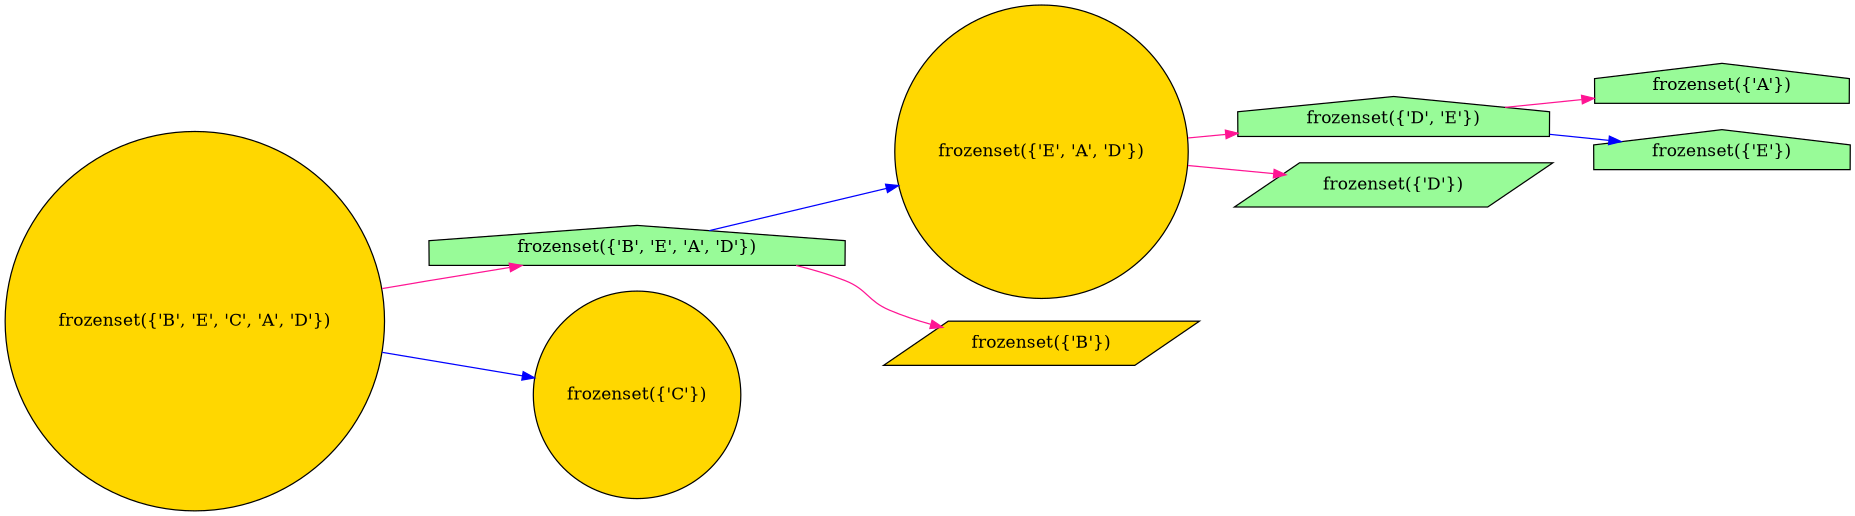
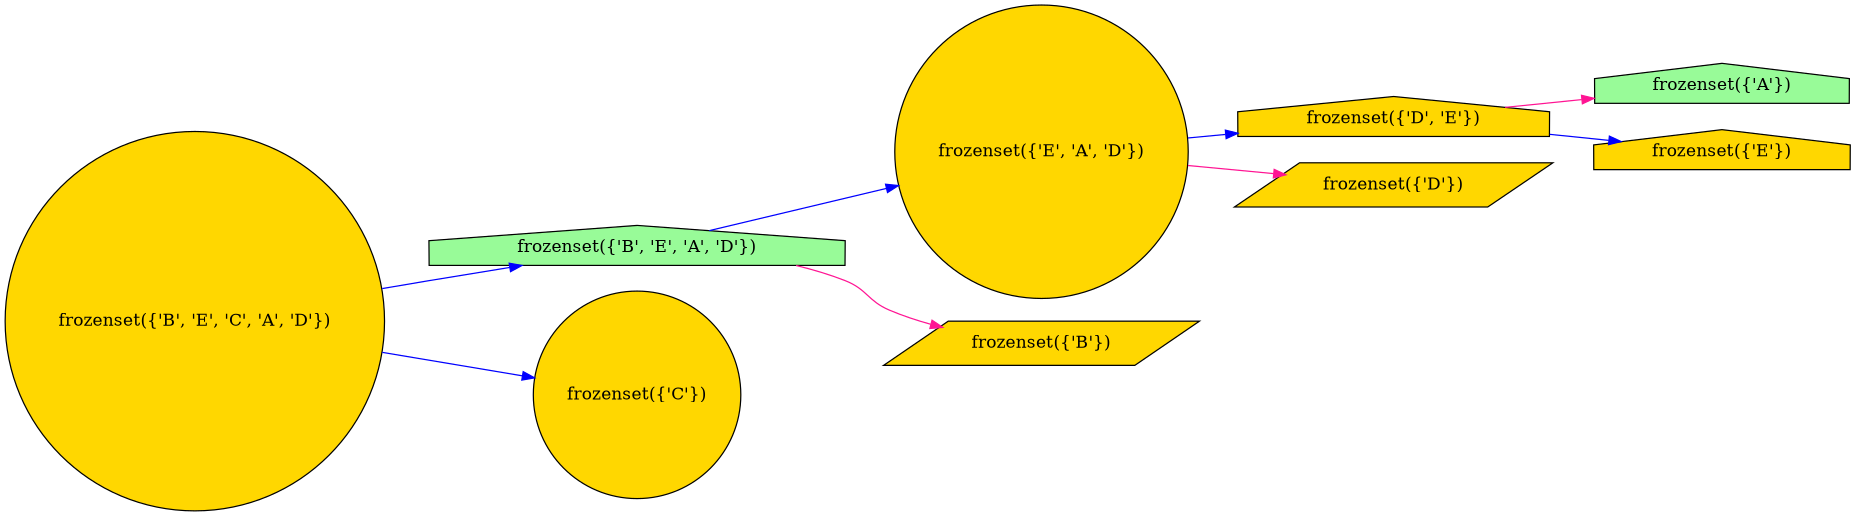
node "frozenset({'D', 'E'})": fillcolor palegreen -> gold
edge "frozenset({'E', 'A', 'D'})" -> "frozenset({'D', 'E'})": color deeppink -> blue
node "frozenset({'E'})": fillcolor palegreen -> gold
node "frozenset({'D'})": fillcolor palegreen -> gold
edge "frozenset({'B', 'E', 'C', 'A', 'D'})" -> "frozenset({'B', 'E', 'A', 'D'})": color deeppink -> blue
